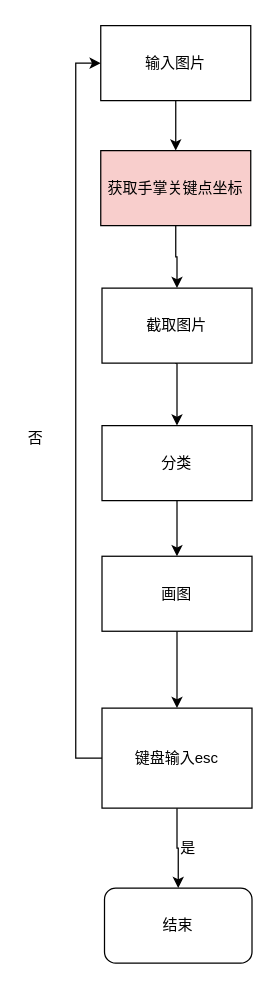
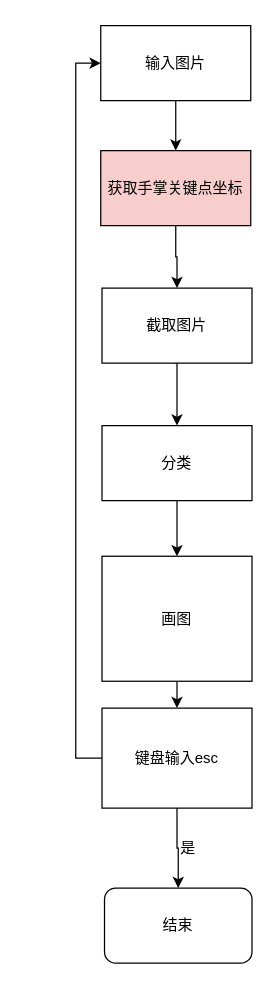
node "否": removed
node "画图": size 150x75 -> 150x125
